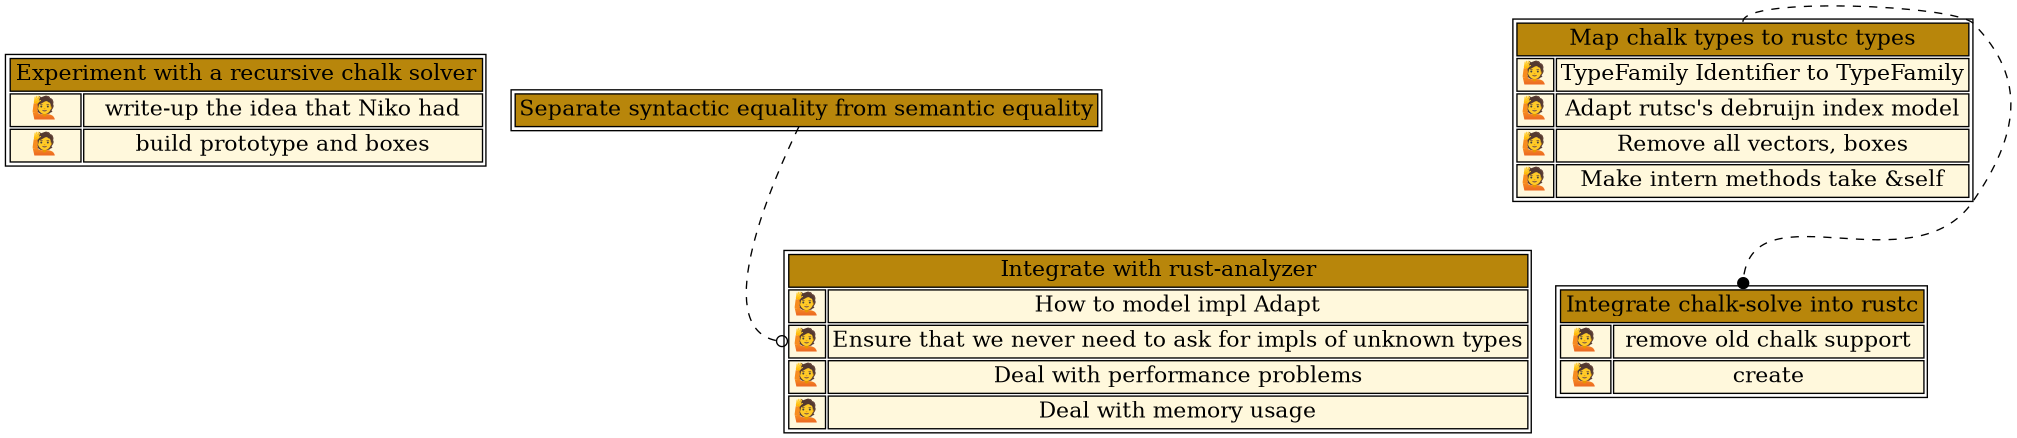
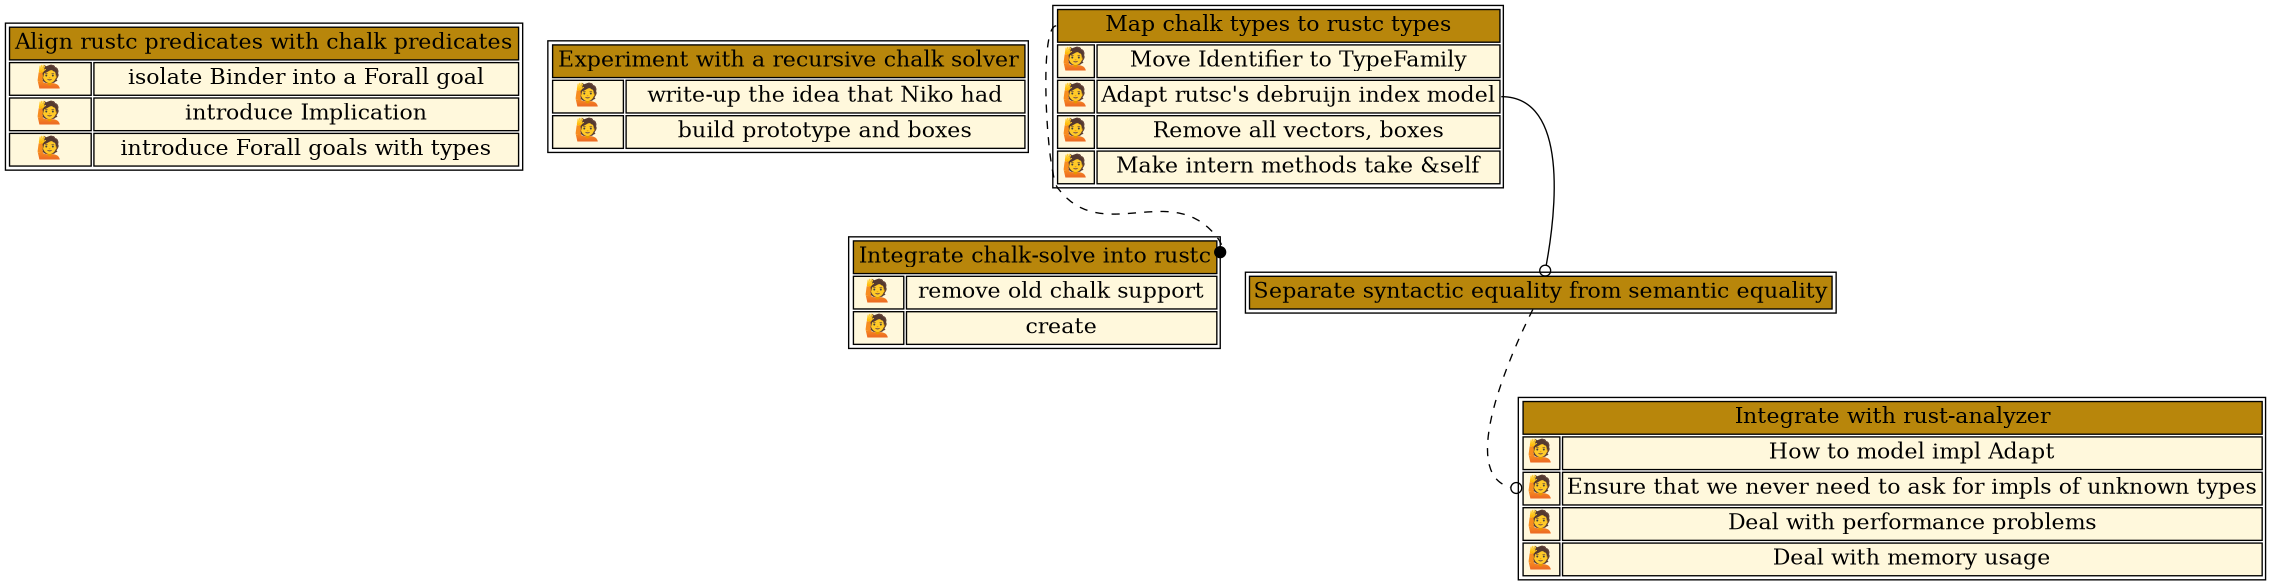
node "Map chalk types to rustc types": text "TypeFamily Identifier to TypeFamily" -> "Move Identifier to TypeFamily"
node "Align rustc predicates with chalk predicates": added
edge "Map chalk types to rustc types" -> "Separate syntactic equality from semantic equality": added
